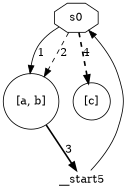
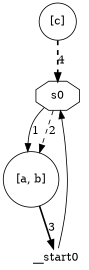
edge "s0" -> "[c]": reversed
node "__start5": label "__start5" -> "__start0"
